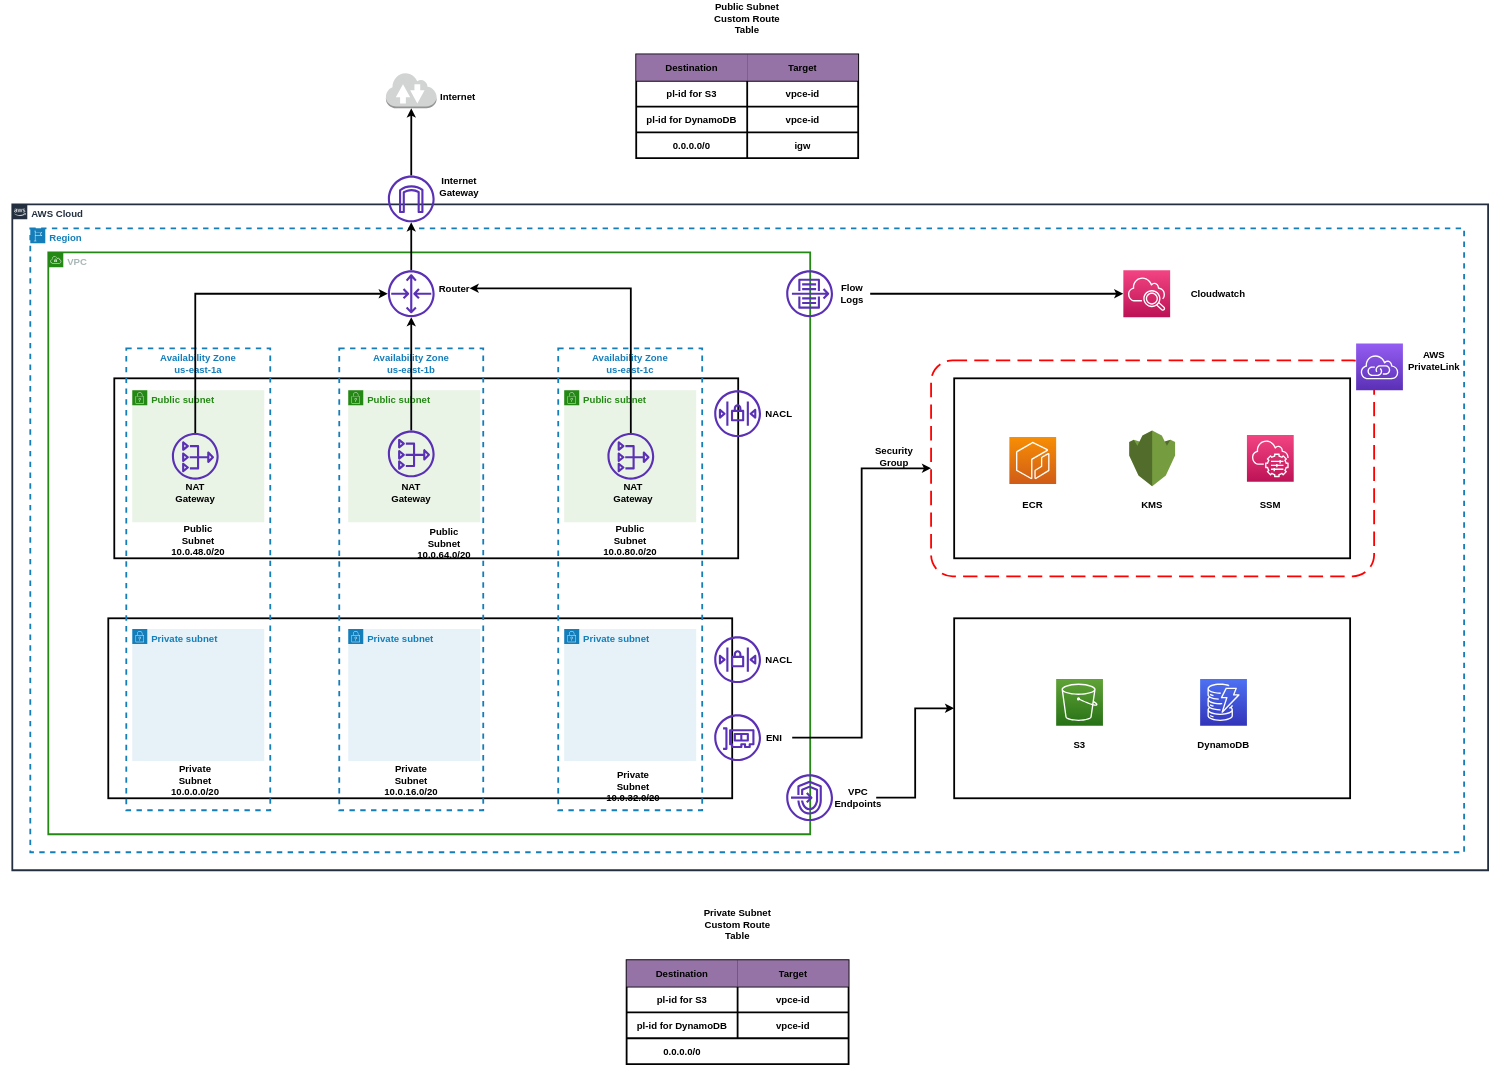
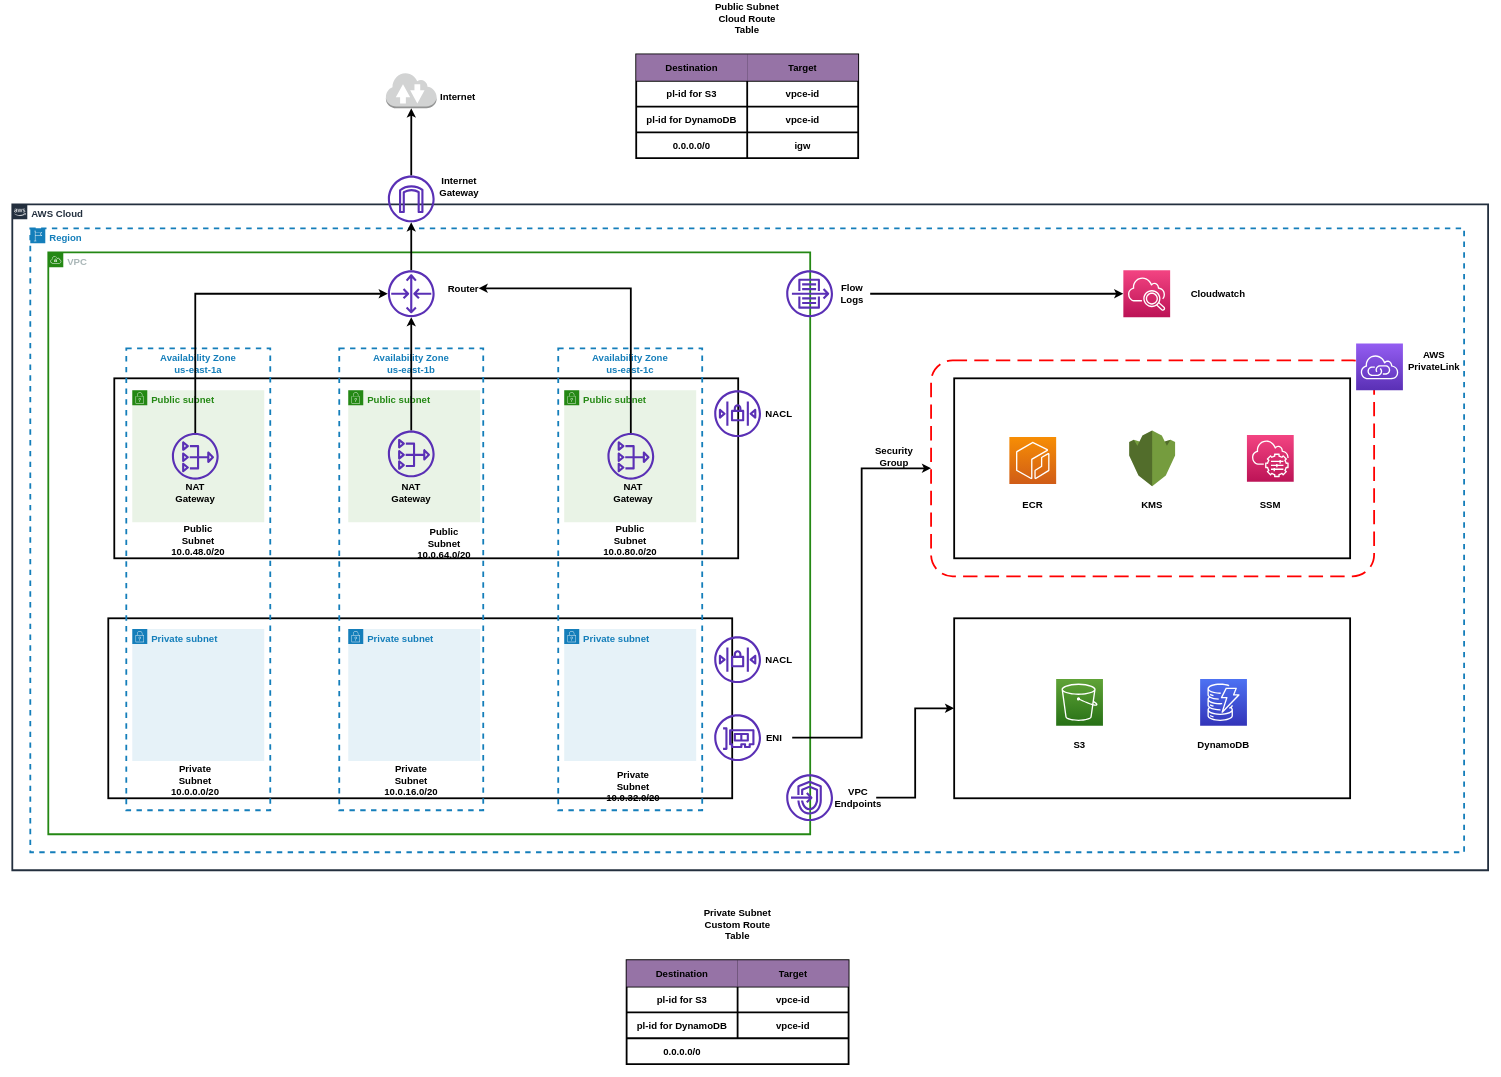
node "Public SubnetCustom Route Table": label "Public SubnetCustom Route Table" -> "Public SubnetCloud Route Table"
node "Router": moved (455, 288) -> (464, 288)
